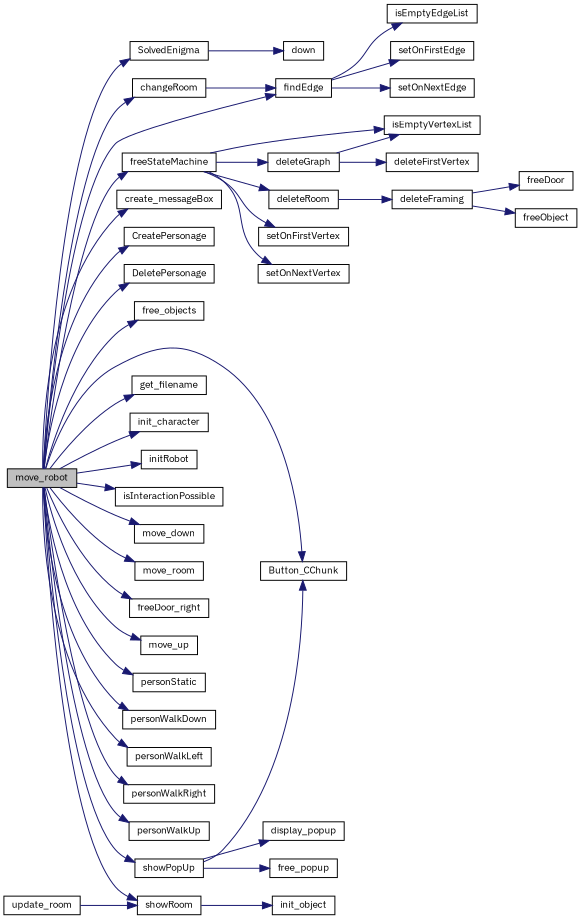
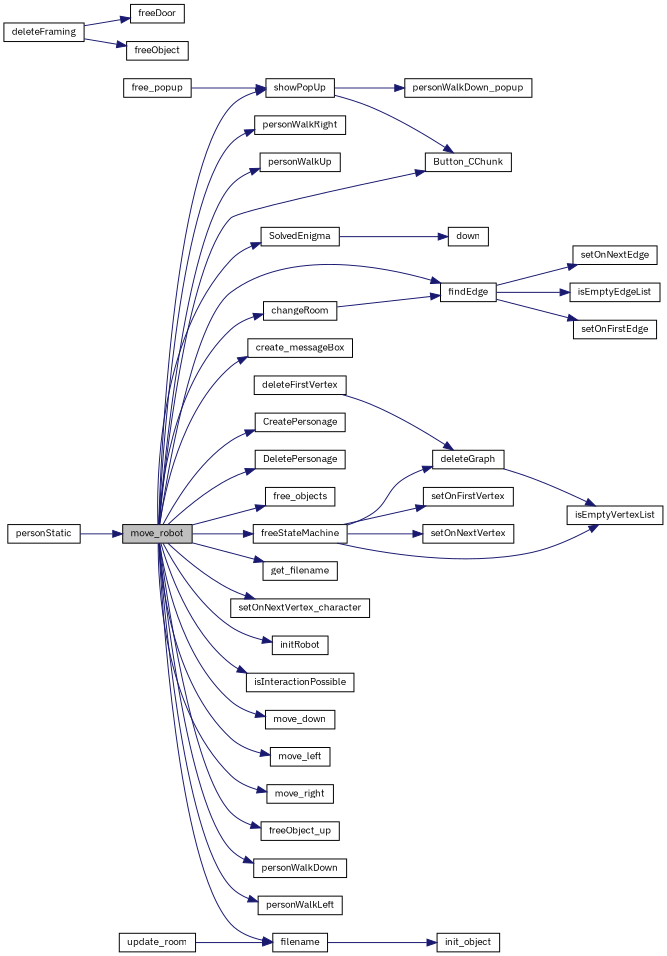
edge "deleteGraph" -> "deleteFirstVertex": reversed
node "deleteRoom": removed
node "init_character": label "init_character" -> "setOnNextVertex_character"
node "move_room": label "move_room" -> "move_left"
edge "move_robot" -> "personStatic": reversed
node "freeDoor_right": label "freeDoor_right" -> "move_right"
node "move_up": label "move_up" -> "freeObject_up"
node "display_popup": label "display_popup" -> "personWalkDown_popup"
edge "showPopUp" -> "free_popup": reversed
node "showRoom": label "showRoom" -> "filename"
